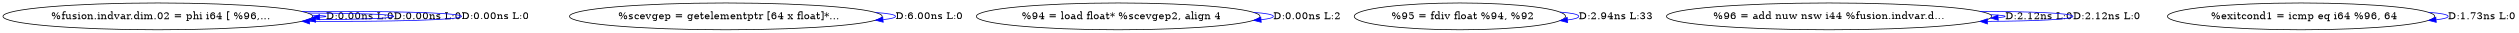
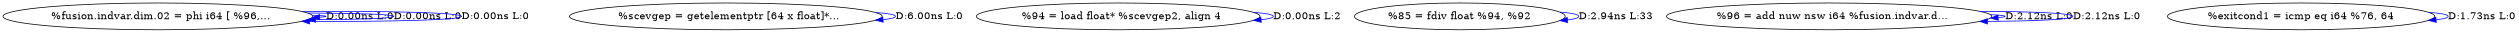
node "%95 = fdiv float %94, %92": label "%95 = fdiv float %94, %92" -> "%85 = fdiv float %94, %92"
node "%96 = add nuw nsw i44 %fusion.indvar.d...": label "%96 = add nuw nsw i44 %fusion.indvar.d..." -> "%96 = add nuw nsw i64 %fusion.indvar.d..."
node "%exitcond1 = icmp eq i64 %96, 64": label "%exitcond1 = icmp eq i64 %96, 64" -> "%exitcond1 = icmp eq i64 %76, 64"
